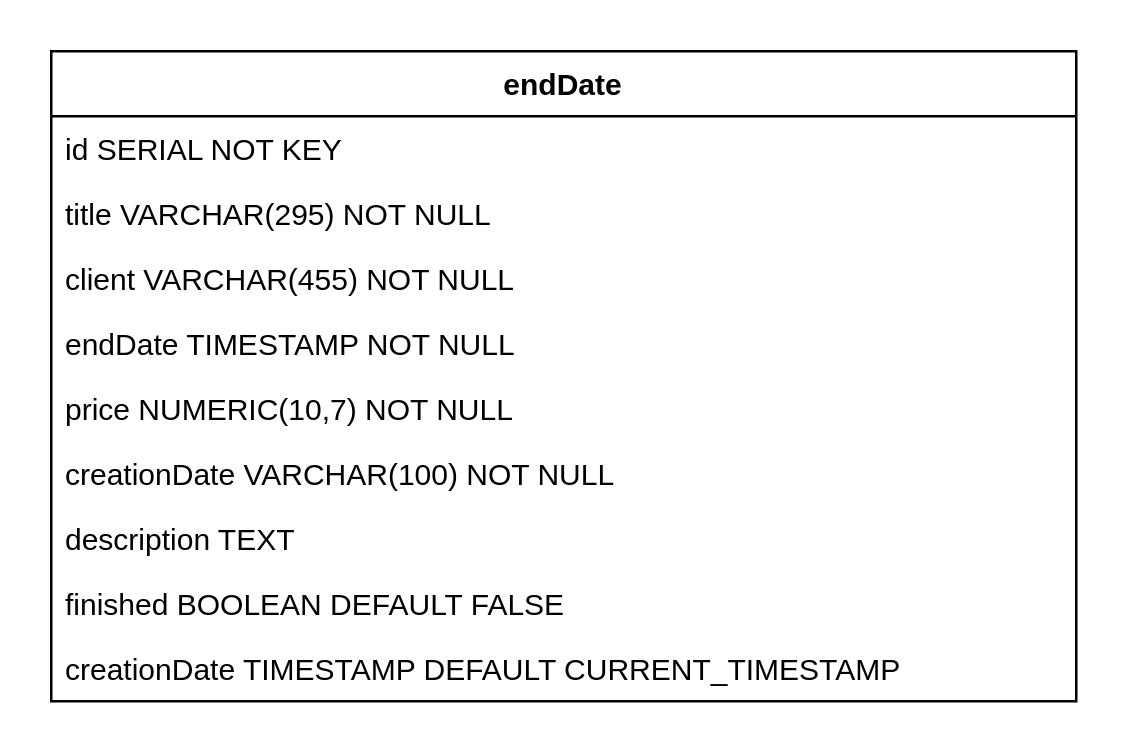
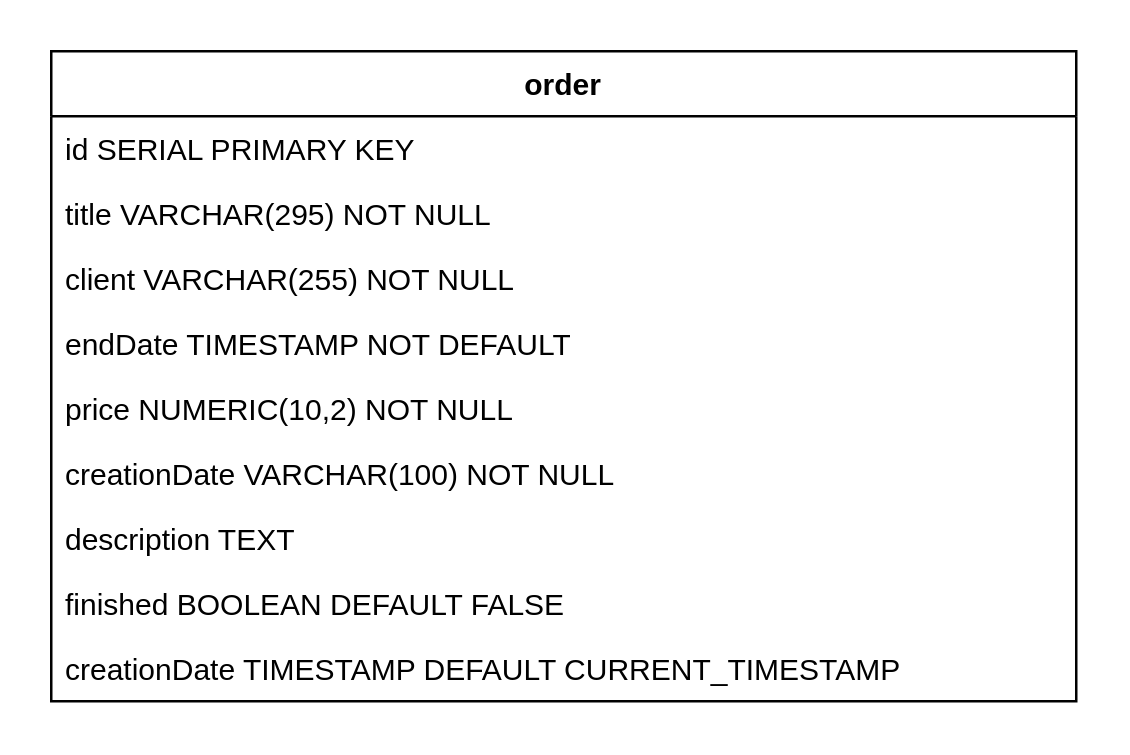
node "endDate": label "endDate" -> "order"
node "id SERIAL NOT KEY": label "id SERIAL NOT KEY" -> "id SERIAL PRIMARY KEY"
node "client VARCHAR(455) NOT NULL": label "client VARCHAR(455) NOT NULL" -> "client VARCHAR(255) NOT NULL"
node "endDate TIMESTAMP NOT NULL": label "endDate TIMESTAMP NOT NULL" -> "endDate TIMESTAMP NOT DEFAULT"
node "price NUMERIC(10,7) NOT NULL": label "price NUMERIC(10,7) NOT NULL" -> "price NUMERIC(10,2) NOT NULL"
